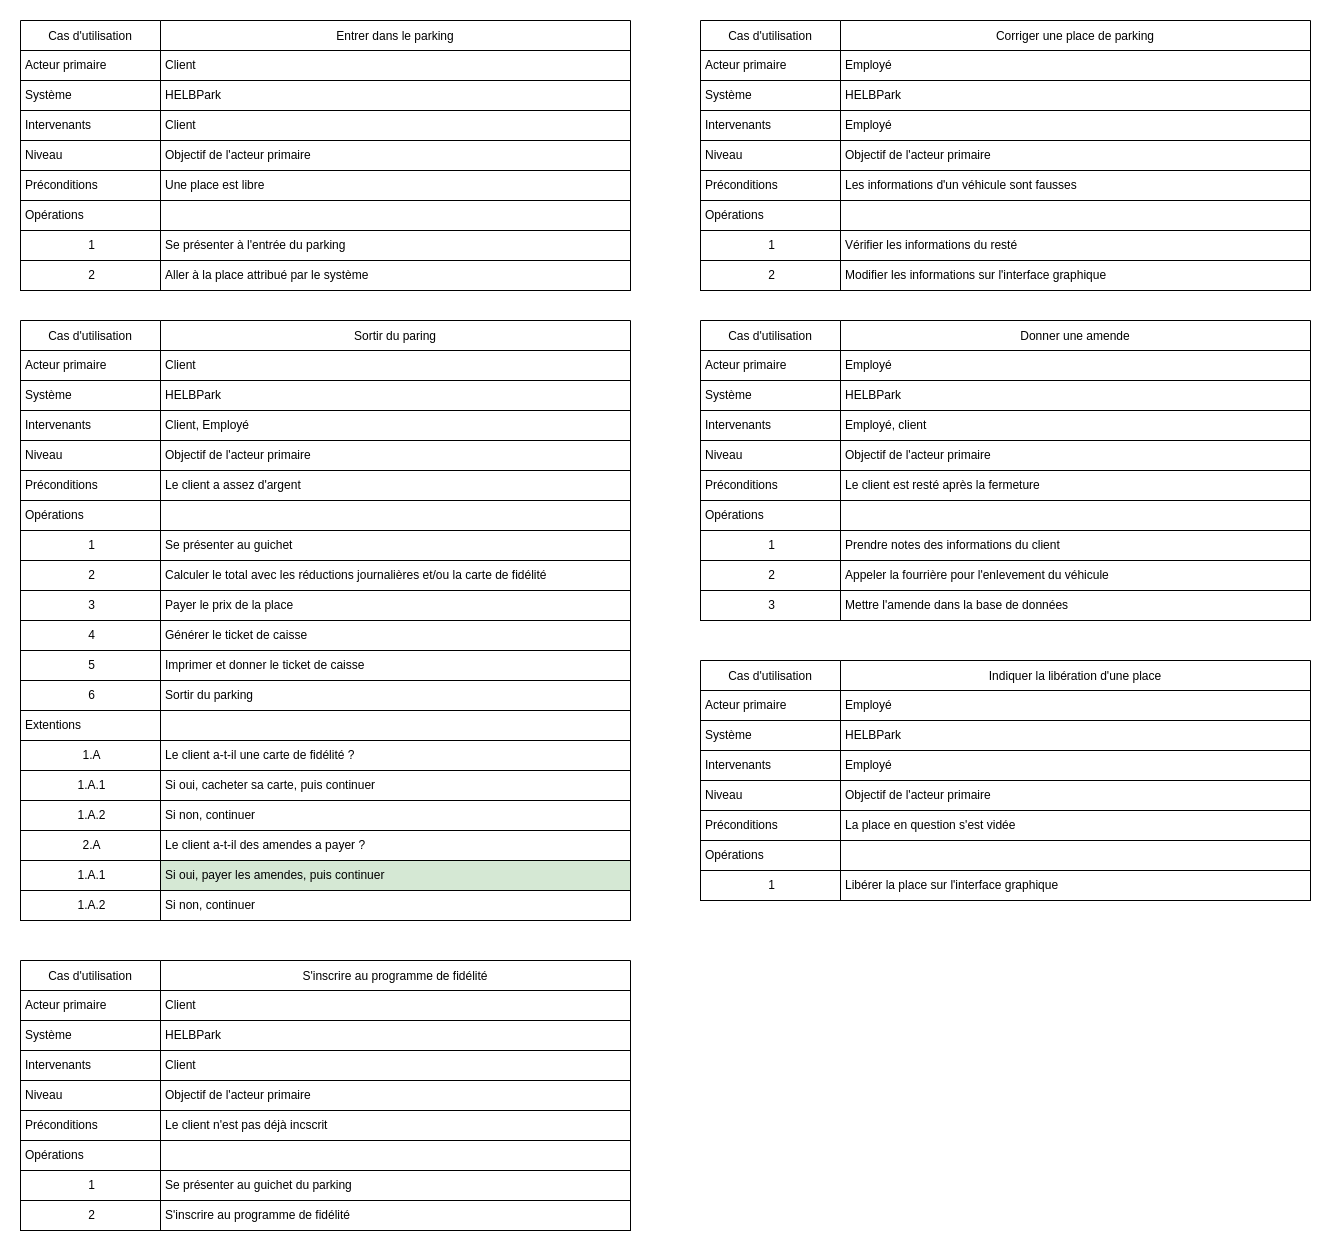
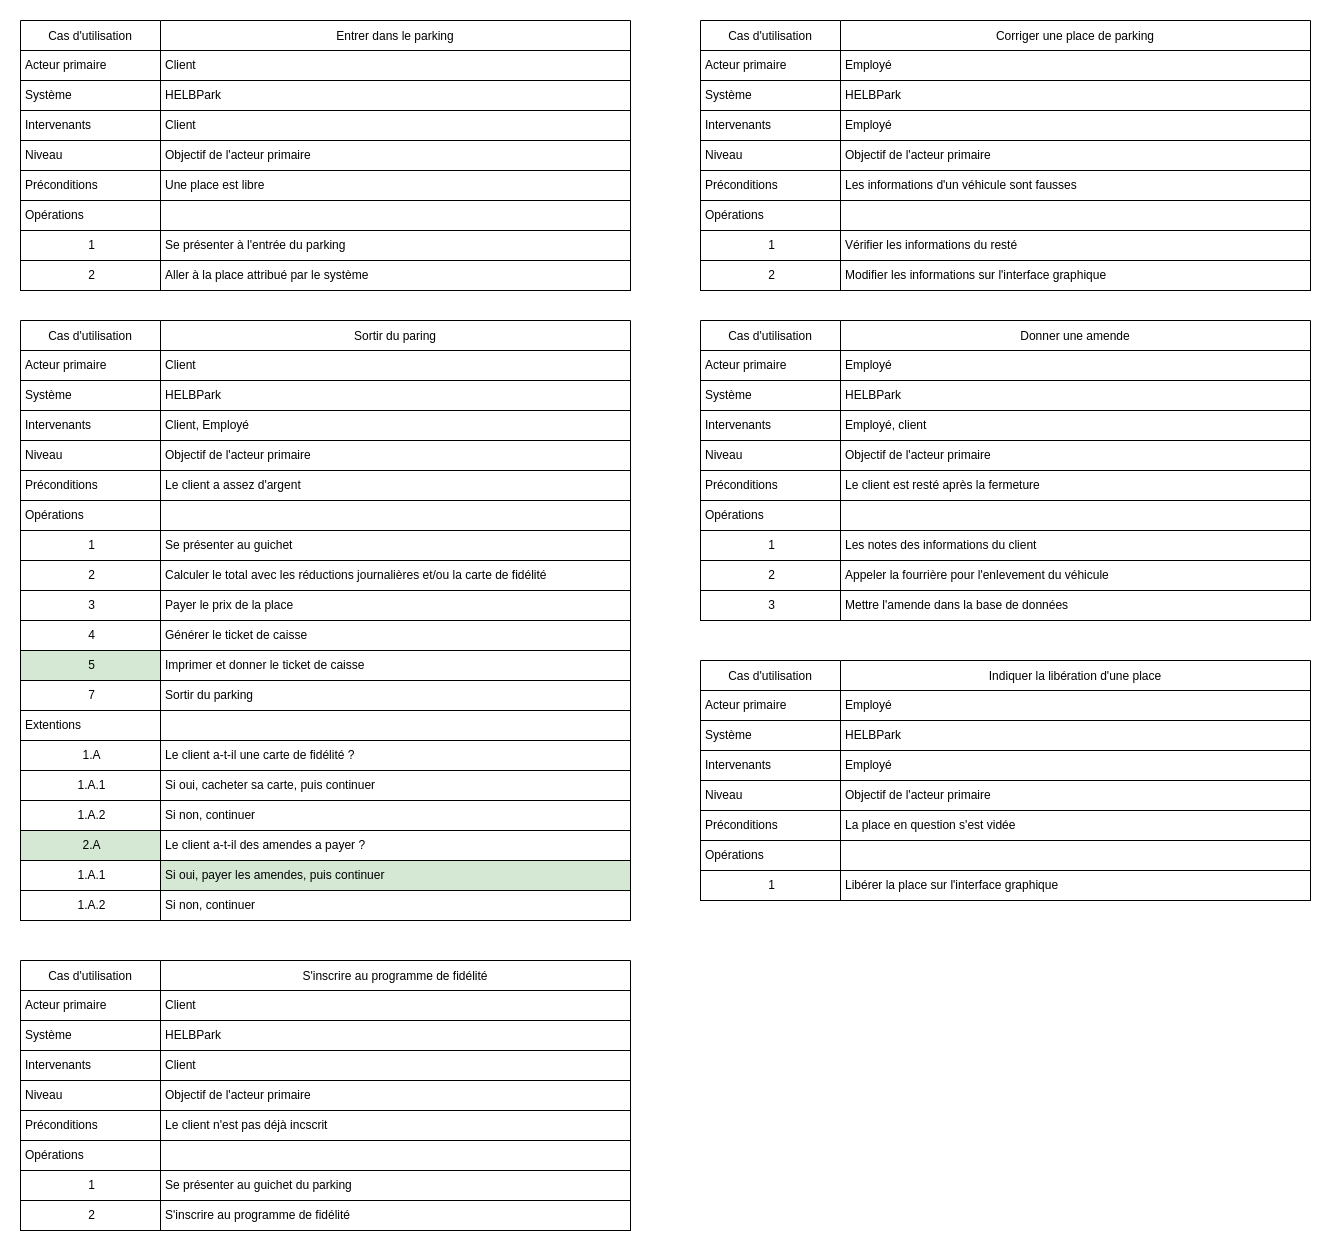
node "Prendre notes des informations du client": label "Prendre notes des informations du client" -> "Les notes des informations du client"
node "5": fillcolor #ffffff -> #d5e8d4
node "6": label "6" -> "7"
node "2.A": fillcolor #ffffff -> #d5e8d4
